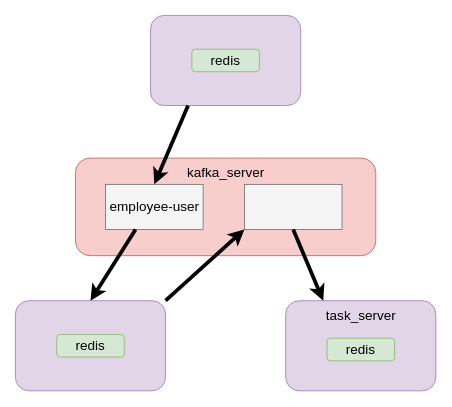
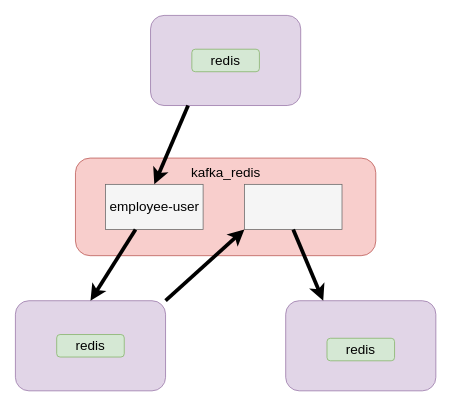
node "kafka_server": label "kafka_server" -> "kafka_redis"
node "task_server": removed
